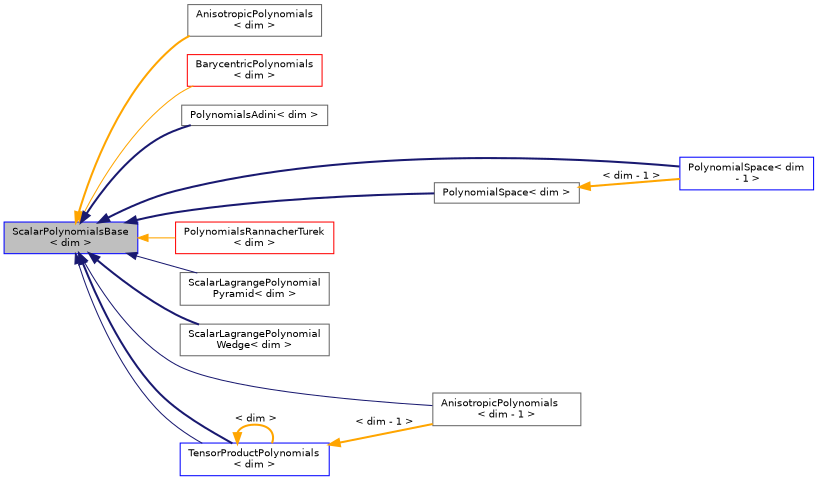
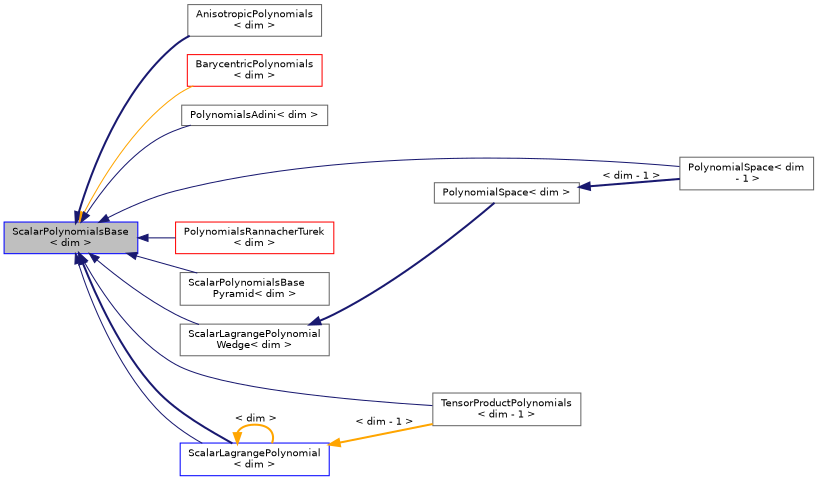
edge "AnisotropicPolynomials < dim >" -> "ScalarPolynomialsBase < dim >": color orange -> midnightblue
edge "PolynomialsAdini< dim >" -> "ScalarPolynomialsBase < dim >": style bold -> solid
edge "PolynomialSpace< dim - 1 >" -> "ScalarPolynomialsBase < dim >": style bold -> solid
node "PolynomialSpace< dim - 1 >": color blue -> gray40
edge "PolynomialSpace< dim - 1 >" -> "PolynomialSpace< dim >": color orange -> midnightblue
edge "PolynomialSpace< dim >" -> "ScalarPolynomialsBase < dim >": now "PolynomialSpace< dim >" -> "ScalarLagrangePolynomial Wedge< dim >"
edge "PolynomialsRannacherTurek < dim >" -> "ScalarPolynomialsBase < dim >": color orange -> midnightblue
node "ScalarLagrangePolynomial Pyramid< dim >": label "ScalarLagrangePolynomial Pyramid< dim >" -> "ScalarPolynomialsBase Pyramid< dim >"
edge "ScalarLagrangePolynomial Wedge< dim >" -> "ScalarPolynomialsBase < dim >": style bold -> solid
node "AnisotropicPolynomials < dim - 1 >": label "AnisotropicPolynomials < dim - 1 >" -> "TensorProductPolynomials < dim - 1 >"
node "TensorProductPolynomials < dim >": label "TensorProductPolynomials < dim >" -> "ScalarLagrangePolynomial < dim >"
